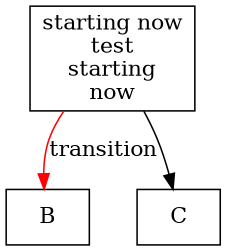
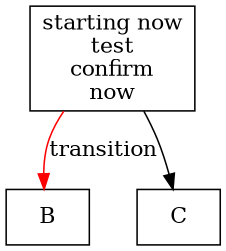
node "starting now test starting now": label "starting now test starting now" -> "starting now test confirm now"
